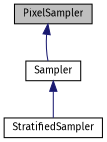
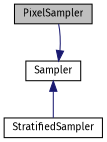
edge "Sampler" -> "PixelSampler": reversed
